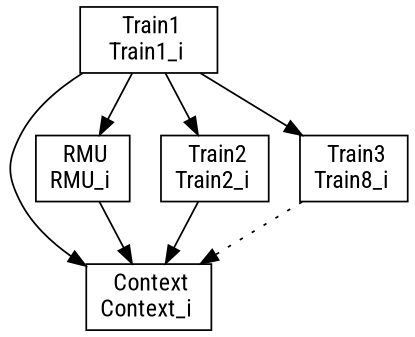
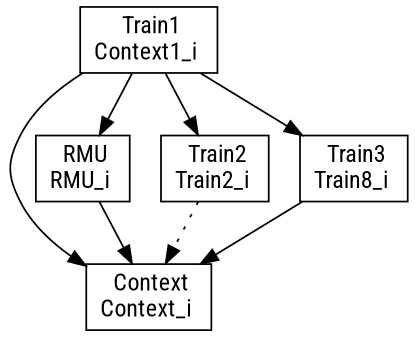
node "Train1 Train1_i": label "Train1 Train1_i" -> "Train1 Context1_i"
edge "Train2 Train2_i" -> "Context Context_i": style solid -> dotted
edge "Train3 Train8_i" -> "Context Context_i": style dotted -> solid
